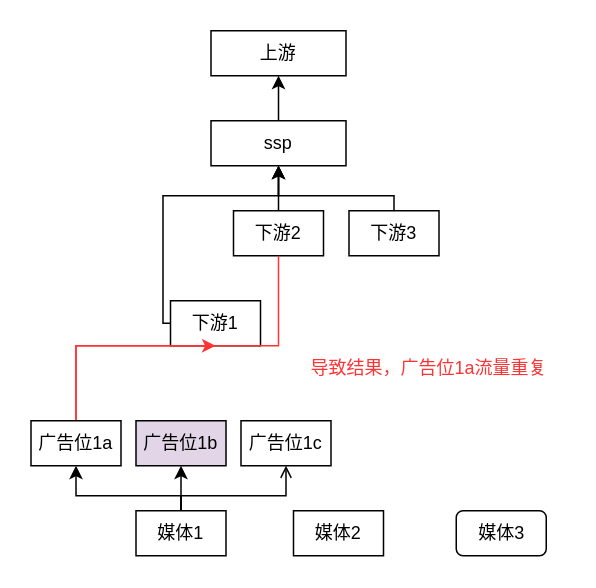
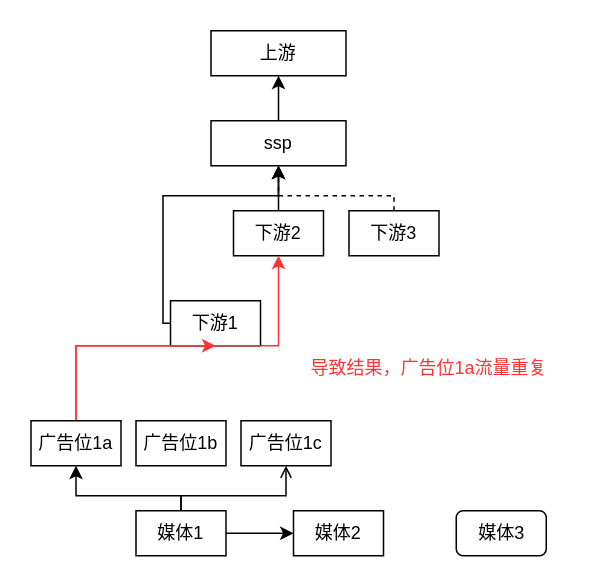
edge "下游3" -> "ssp": style solid -> dashed
edge "下游2" -- "广告位1a": arrowhead none -> classic
node "广告位1b": fillcolor #e1d5e7 -> #ffffff
edge "媒体1" -> "广告位1b": now "媒体1" -> "媒体2"
